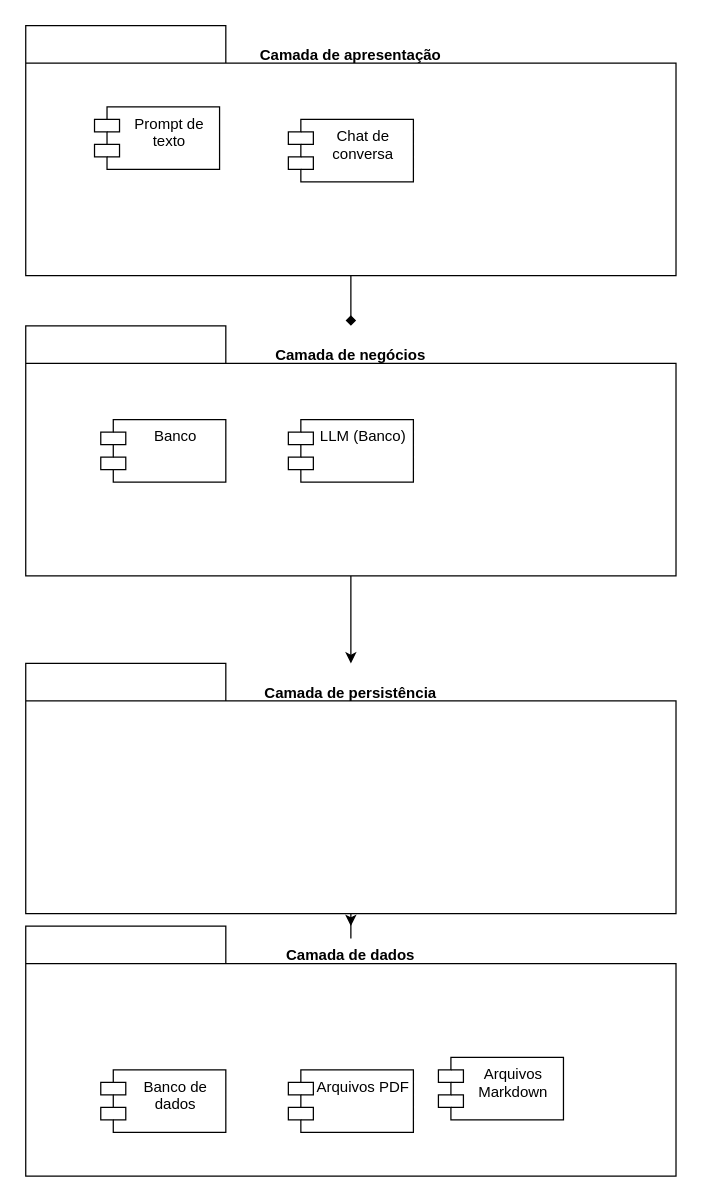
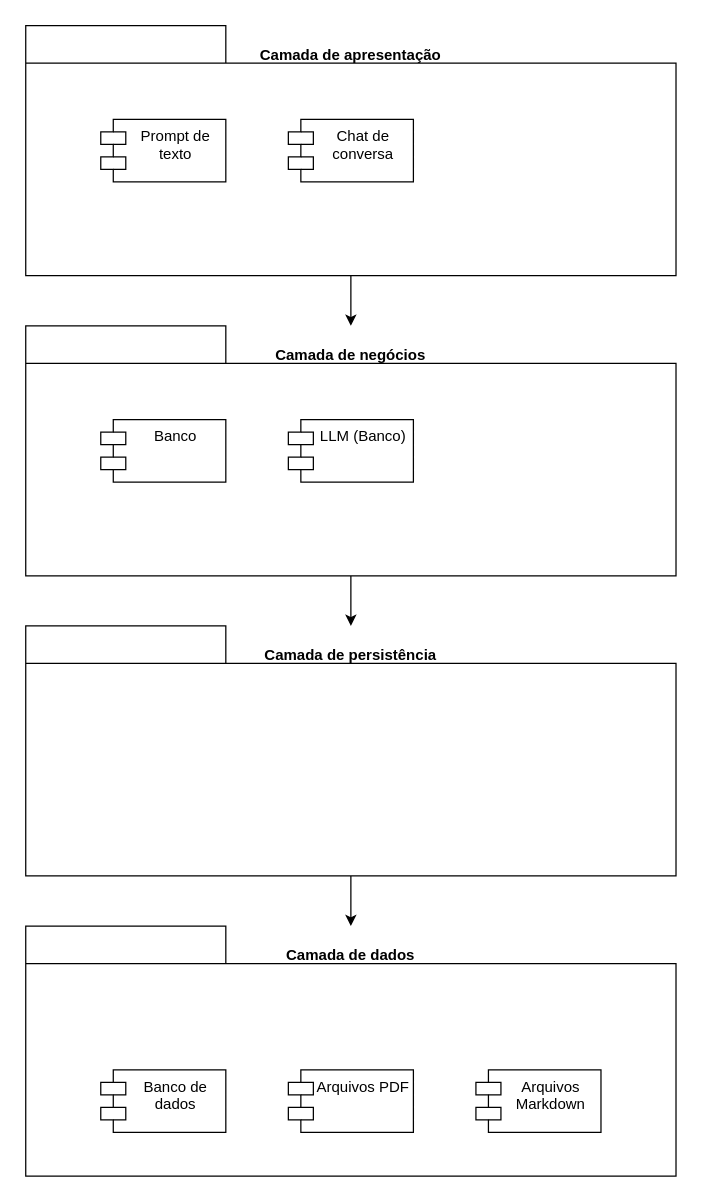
node "Prompt de texto": moved (157, 138) -> (163, 151)
edge "Camada de apresentação" -> "Camada de negócios": arrowhead diamond -> classic
node "Camada de persistência": moved (351, 788) -> (351, 751)
node "Arquivos Markdown": moved (501, 1088) -> (538, 1101)
